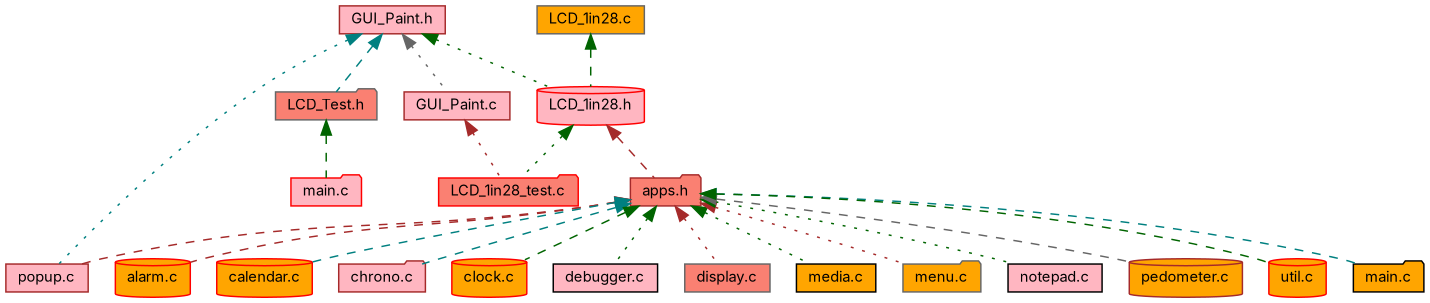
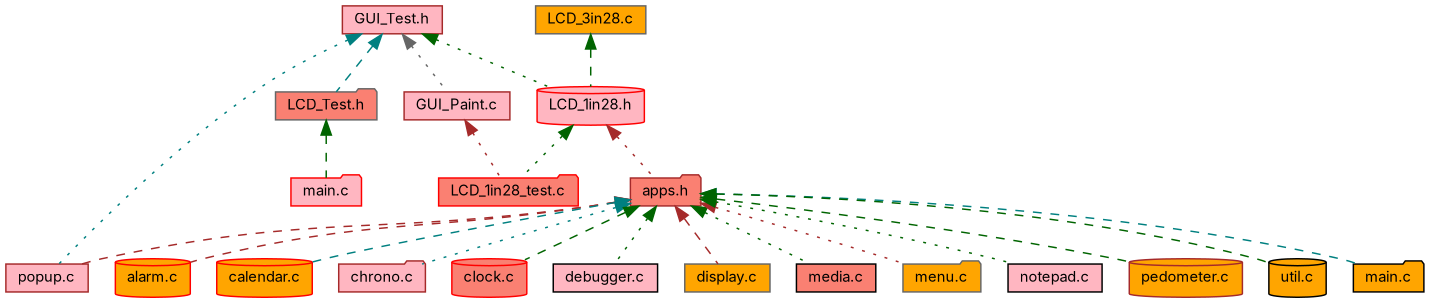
node "GUI_Paint.h": label "GUI_Paint.h" -> "GUI_Test.h"
node "LCD_1in28.c": label "LCD_1in28.c" -> "LCD_3in28.c"
edge "apps.h" -> "LCD_1in28.h": style dashed -> dotted
edge "pedometer.c" -> "apps.h": color gray40 -> darkgreen
edge "chrono.c" -> "apps.h": style dashed -> dotted
edge "display.c" -> "apps.h": style dotted -> dashed
node "clock.c": fillcolor orange -> salmon
node "display.c": fillcolor salmon -> orange
node "media.c": fillcolor orange -> salmon
node "util.c": color red -> black
